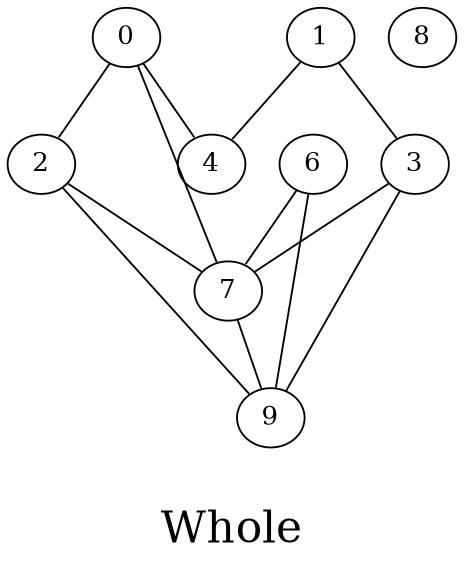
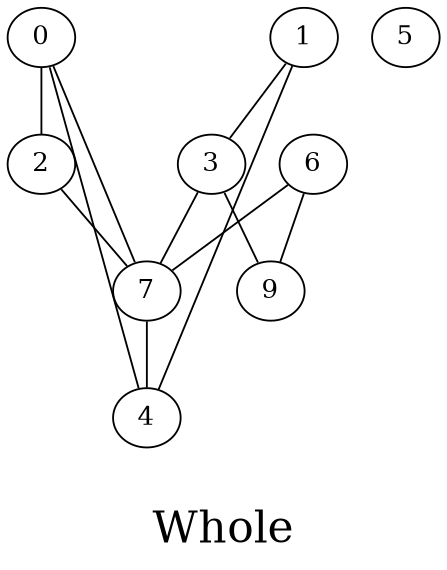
node "8": label "8" -> "5"
edge "2" -- "9": removed
edge "7" -- "9": now "7" -- "4"
